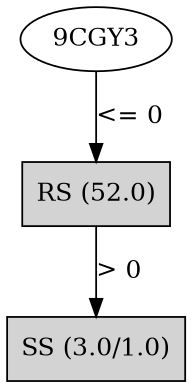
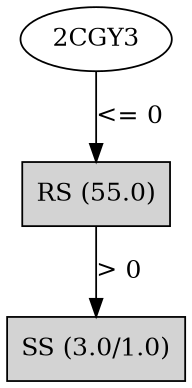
node "9CGY3": label "9CGY3" -> "2CGY3"
node "RS (52.0)": label "RS (52.0)" -> "RS (55.0)"
